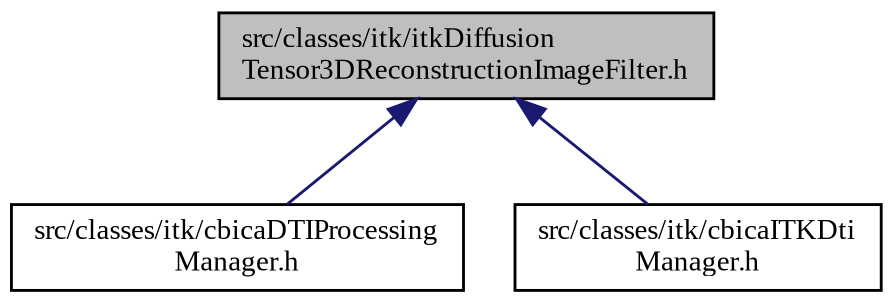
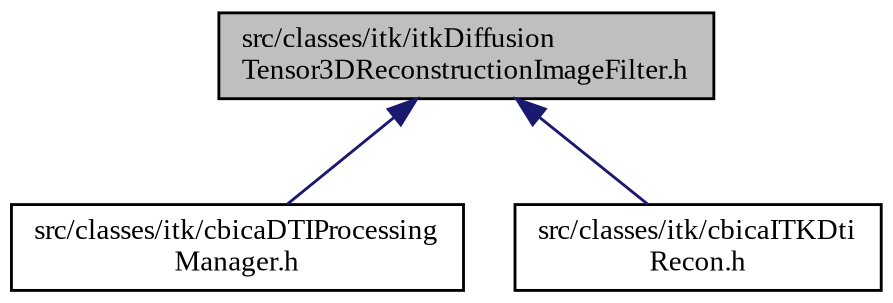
node "src/classes/itk/cbicaITKDti Manager.h": label "src/classes/itk/cbicaITKDti Manager.h" -> "src/classes/itk/cbicaITKDti Recon.h"
